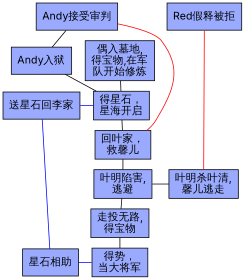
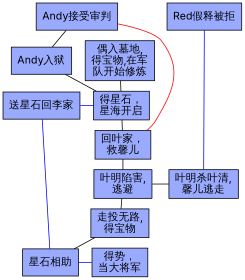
edge "Red假释被拒" -- "叶明杀叶清, 馨儿逃走": color red -> blue
edge "走投无路, 得宝物" -- "得势， 当大将军": now "走投无路, 得宝物" -- "星石相助"
